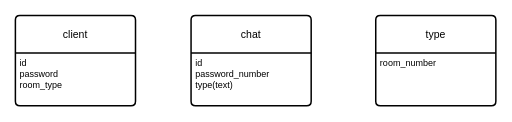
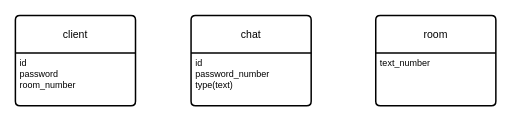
node "type": label "type" -> "room"
node "room_number": label "room_number" -> "text_number"
node "id password room_type": label "id password room_type" -> "id password room_number"
